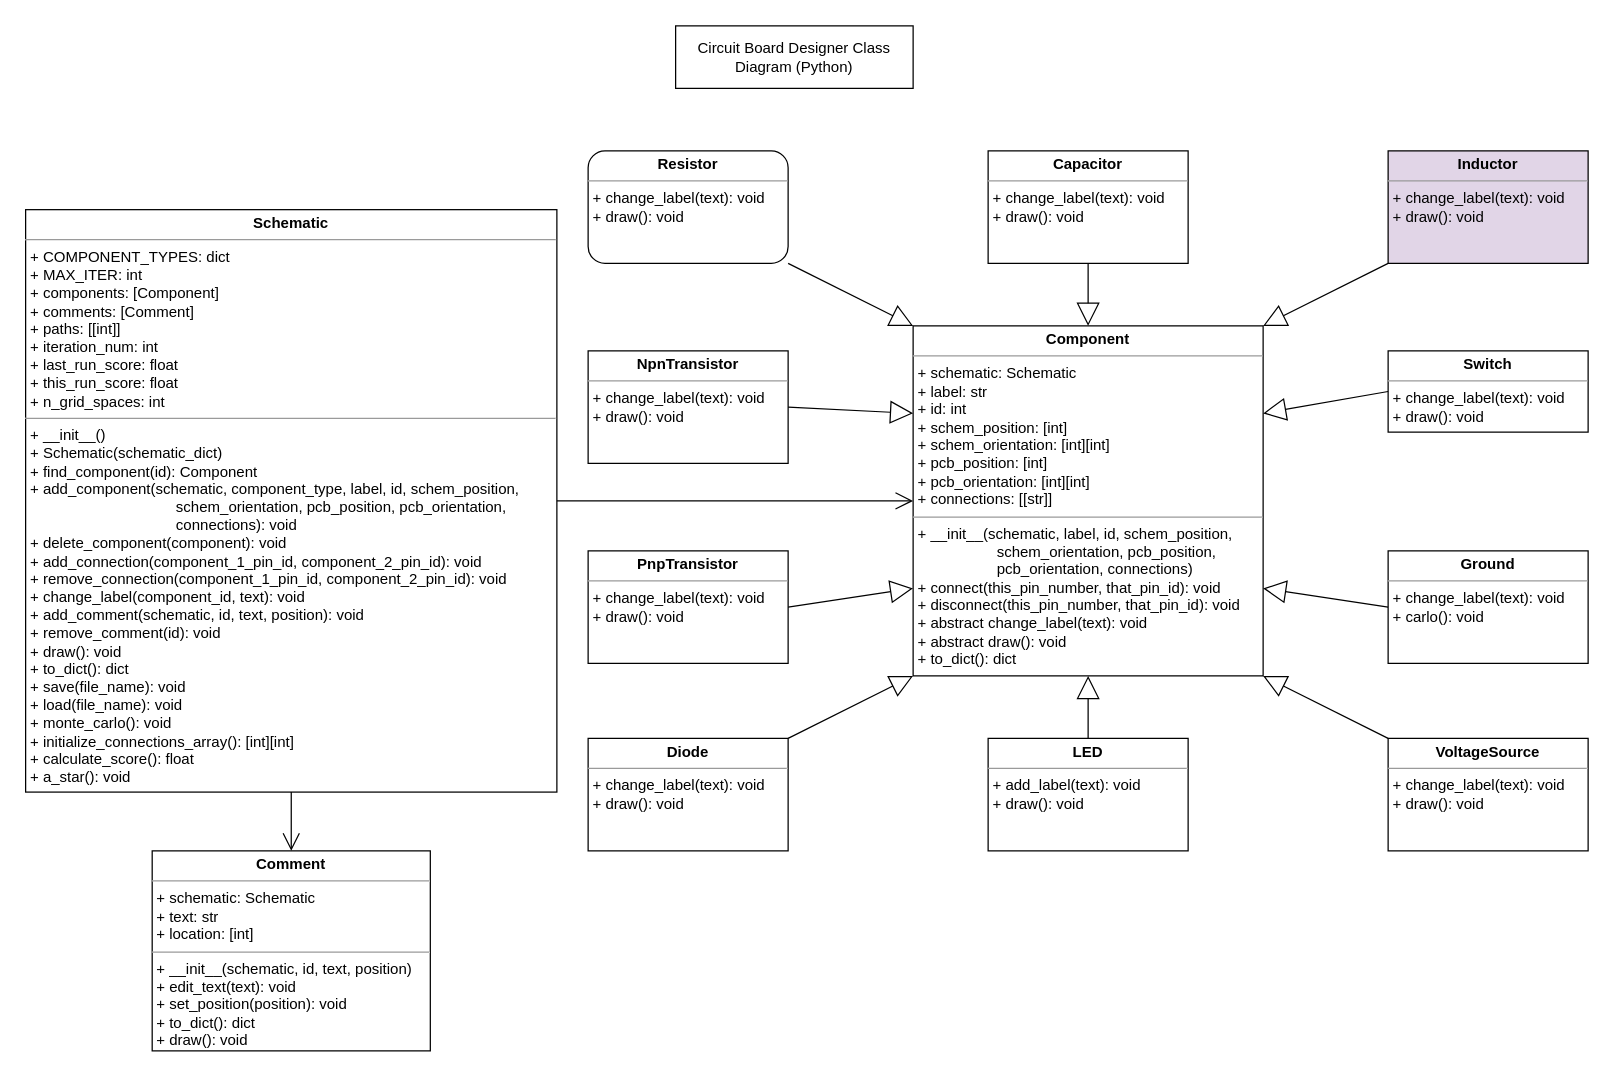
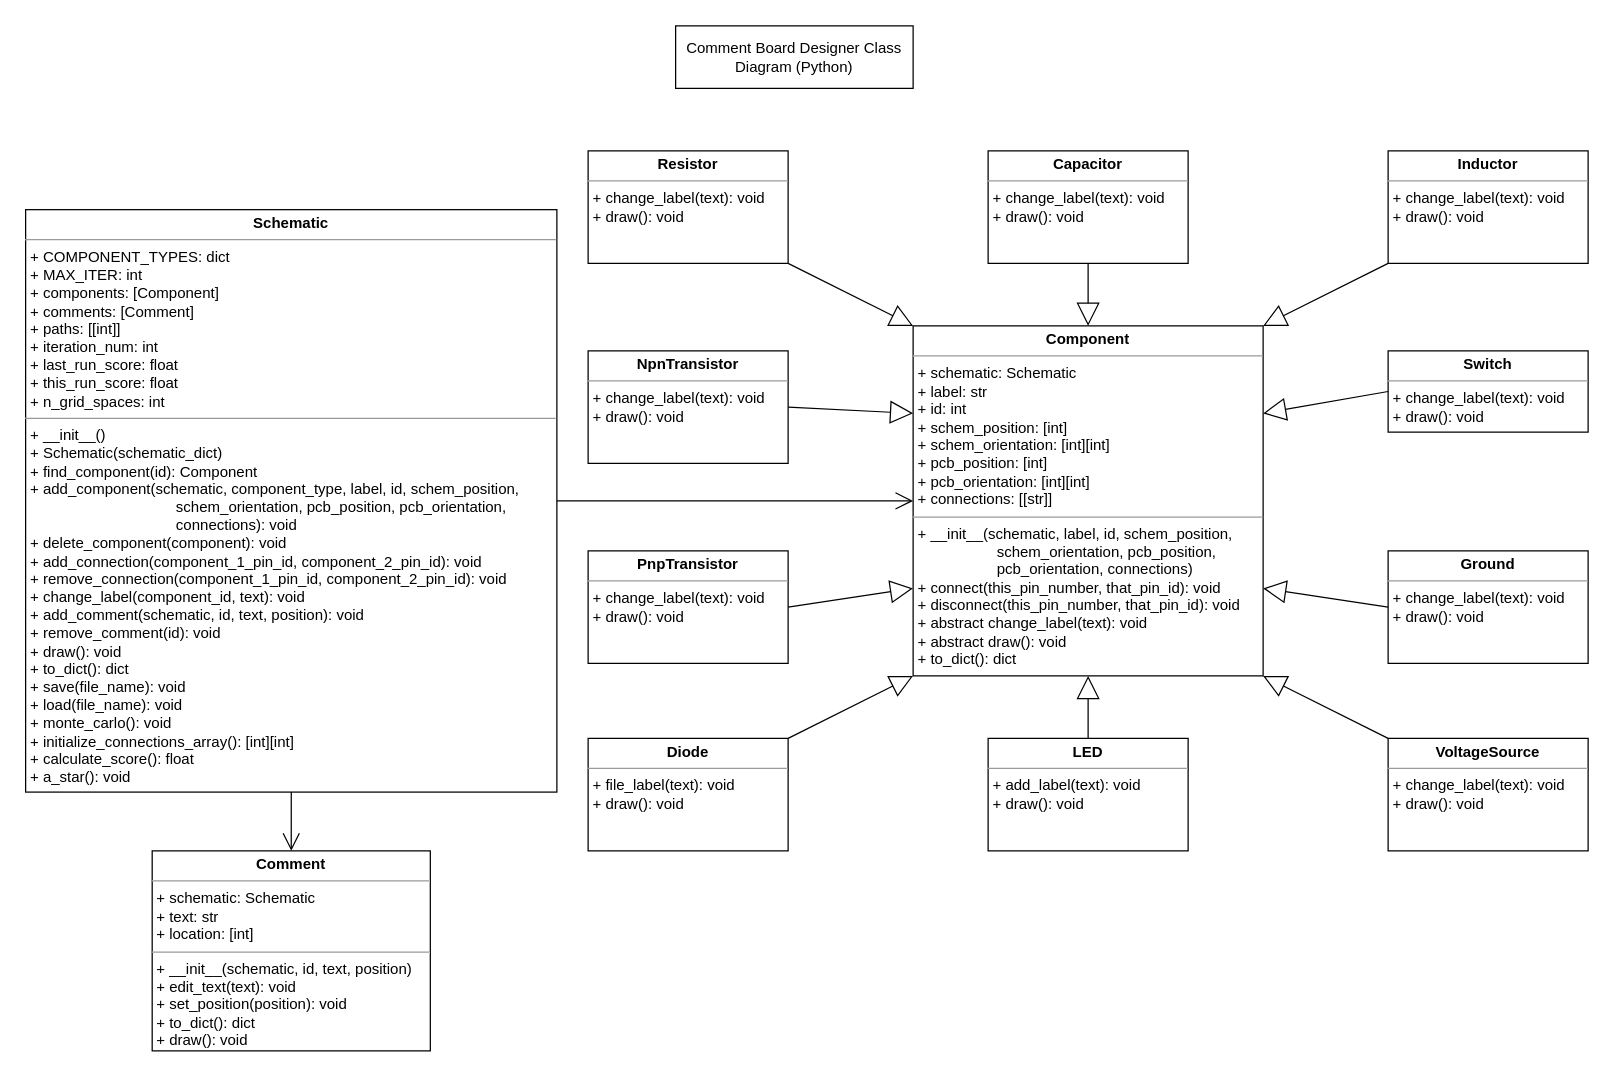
node "Circuit Board Designer Class Diagram (Python)": label "Circuit Board Designer Class Diagram (Python)" -> "Comment Board Designer Class Diagram (Python)"
node "Resistor + change_label(text): void + draw(): void": shape rounded rectangle -> rectangle
node "Inductor + change_label(text): void + draw(): void": fillcolor #e1d5e7 -> #ffffff
node "Ground + change_label(text): void + carlo(): void": label "Ground + change_label(text): void + carlo(): void" -> "Ground + change_label(text): void + draw(): void"
node "Diode + change_label(text): void + draw(): void": label "Diode + change_label(text): void + draw(): void" -> "Diode + file_label(text): void + draw(): void"
